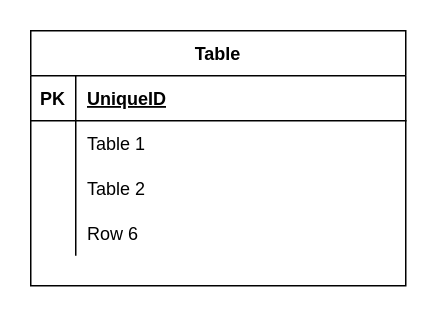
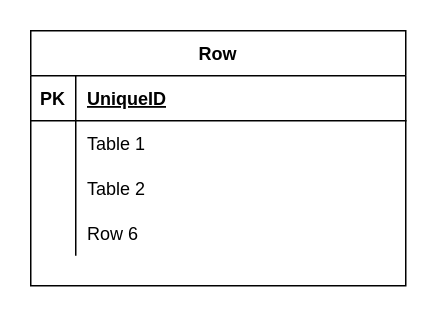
node "Table": label "Table" -> "Row"
